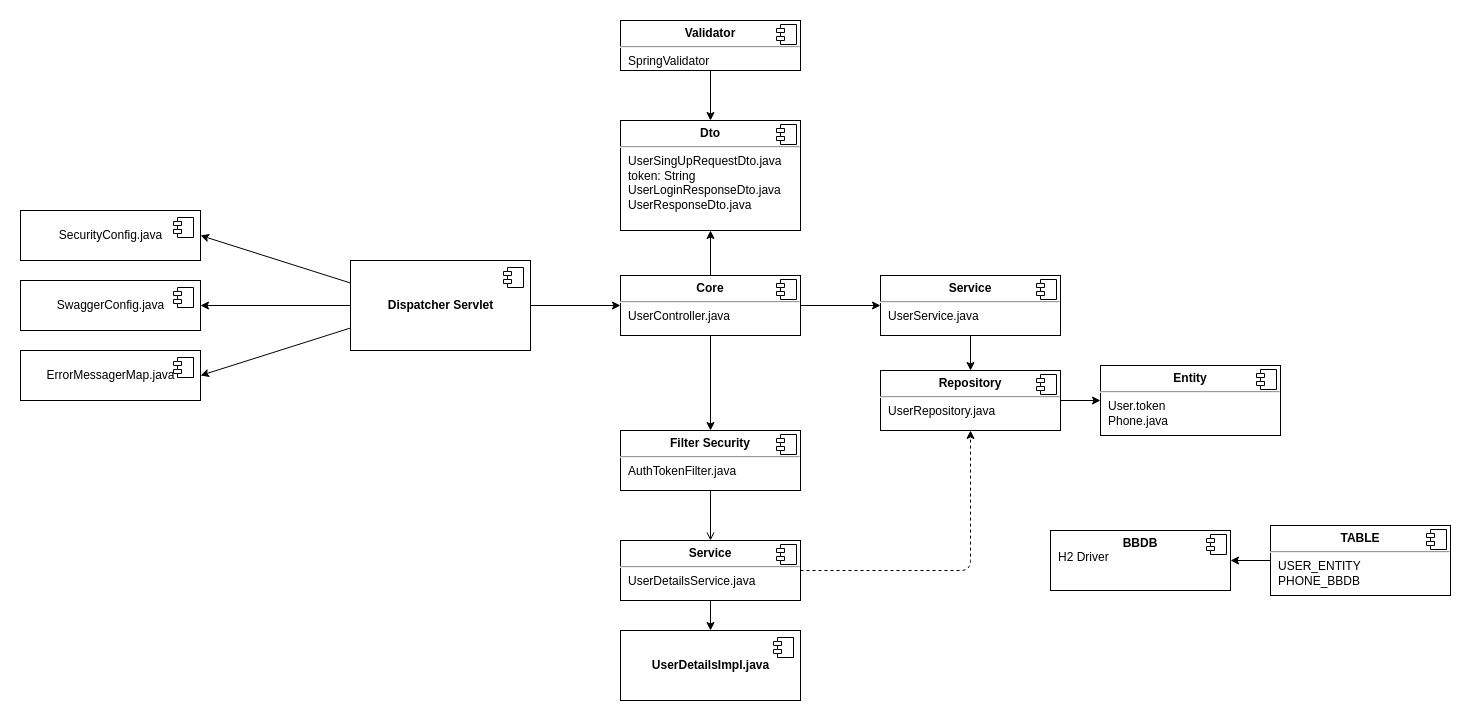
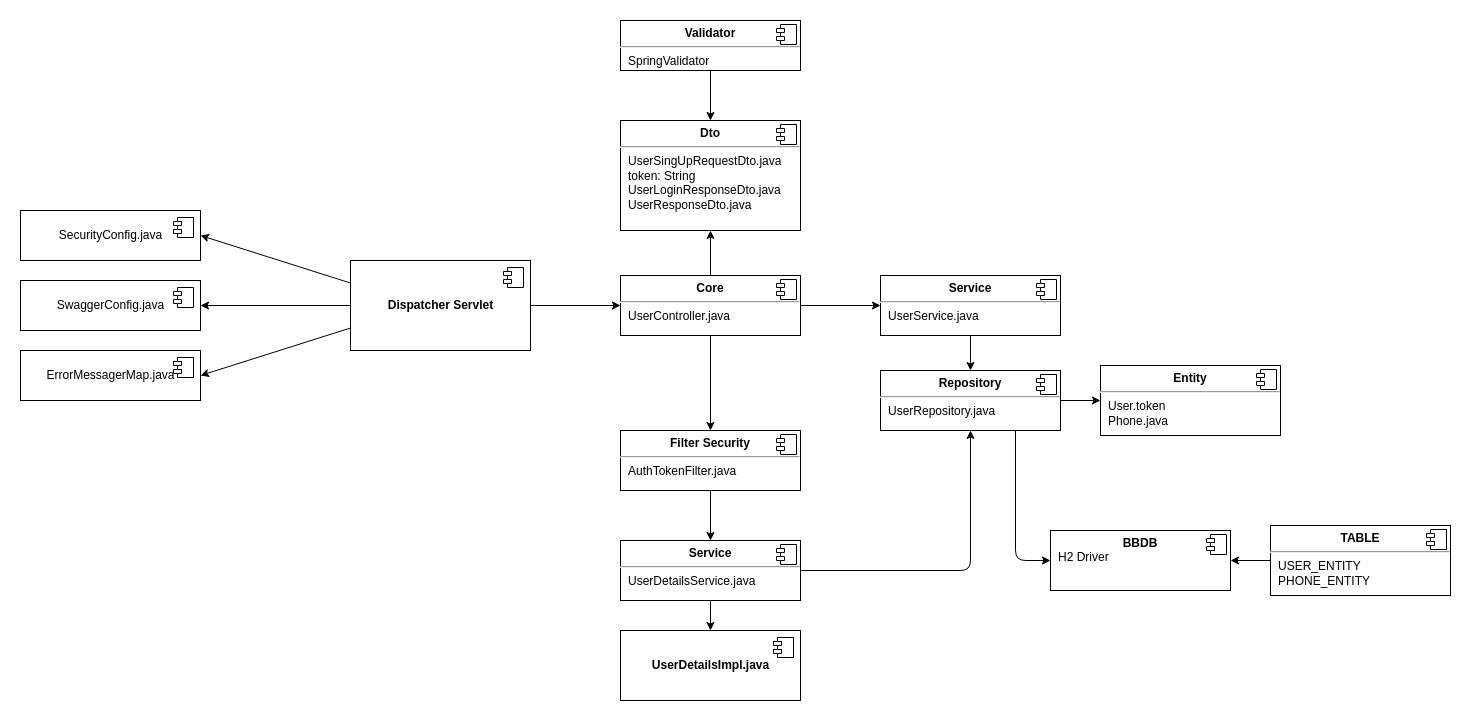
edge "Repository UserRepository.java" -> "BBDB H2 Driver": added
node "TABLE USER_ENTITY PHONE_BBDB": label "TABLE USER_ENTITY PHONE_BBDB" -> "TABLE USER_ENTITY PHONE_ENTITY"
edge "Filter Security AuthTokenFilter.java" -> "Service UserDetailsService.java": arrowhead open -> classic
edge "Service UserDetailsService.java" -> "Repository UserRepository.java": style dashed -> solid
